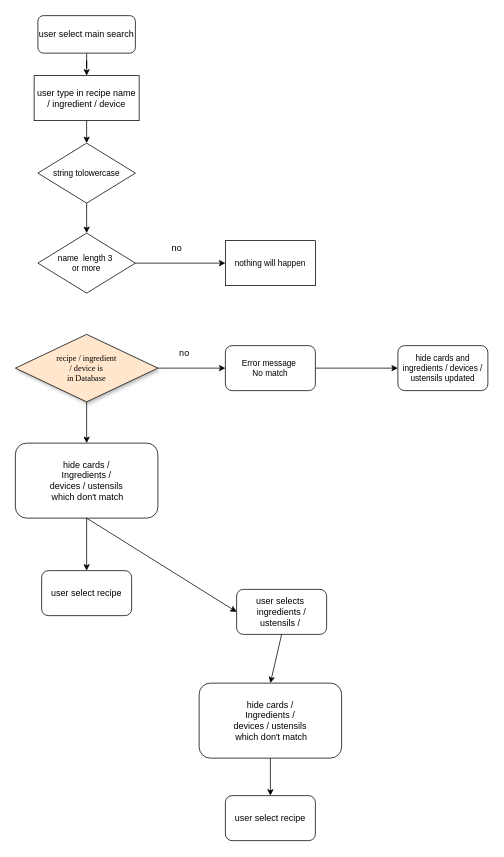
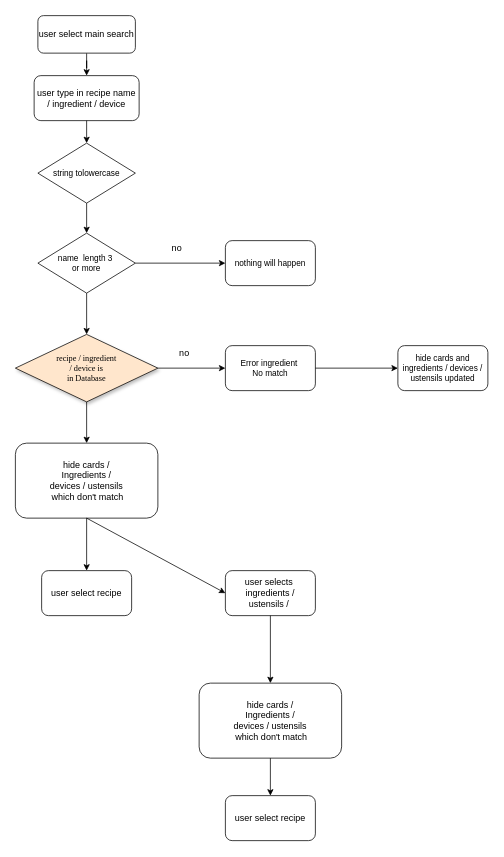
node "user type in recipe name / ingredient / device": shape rectangle -> rounded rectangle
node "nothing will happen": shape rectangle -> rounded rectangle
edge "name length 3 or more" -> "recipe / ingredient / device is in Database": added
node "Error message No match": label "Error message No match" -> "Error ingredient No match"
node "user selects ingredients / ustensils /": moved (282, 612) -> (270, 593)
